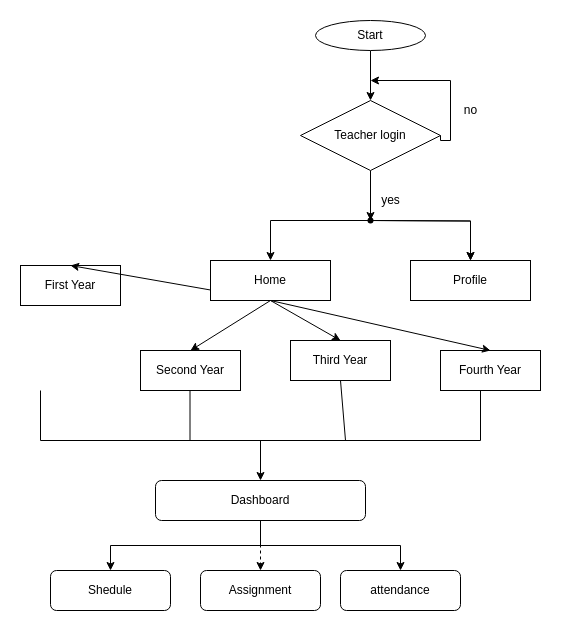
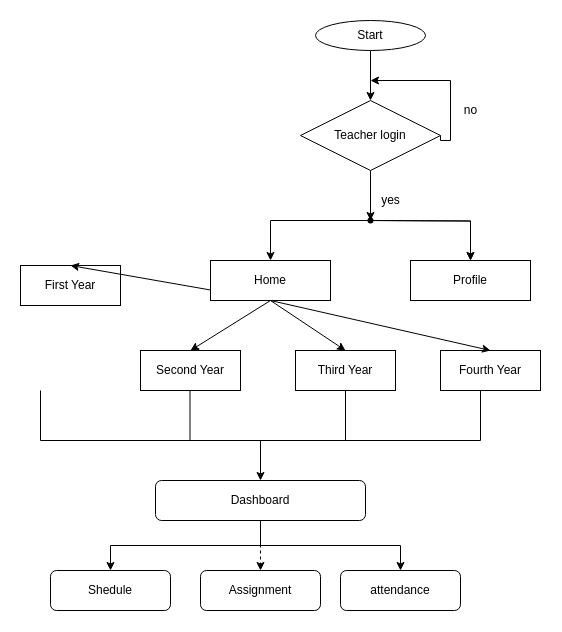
node "Third Year": moved (341, 361) -> (346, 371)
